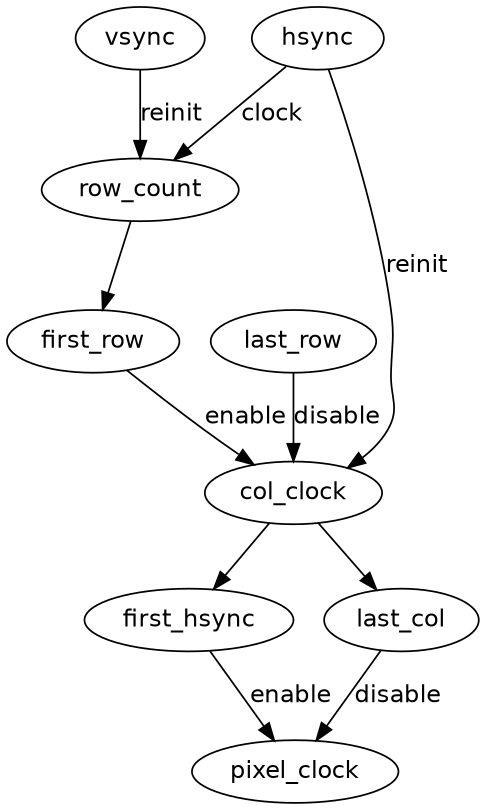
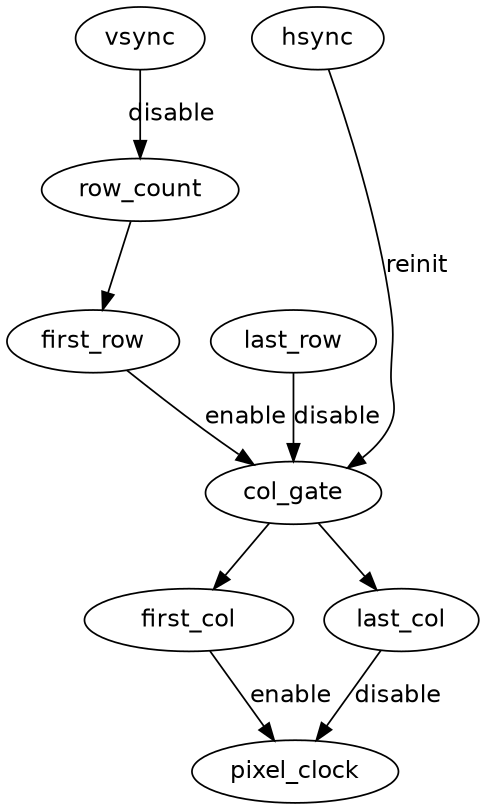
edge "hsync" -> "row_count": removed, label "clock"
edge "vsync" -> "row_count": label "reinit" -> "disable"
node "col_clock": label "col_clock" -> "col_gate"
node "first_hsync": label "first_hsync" -> "first_col"
